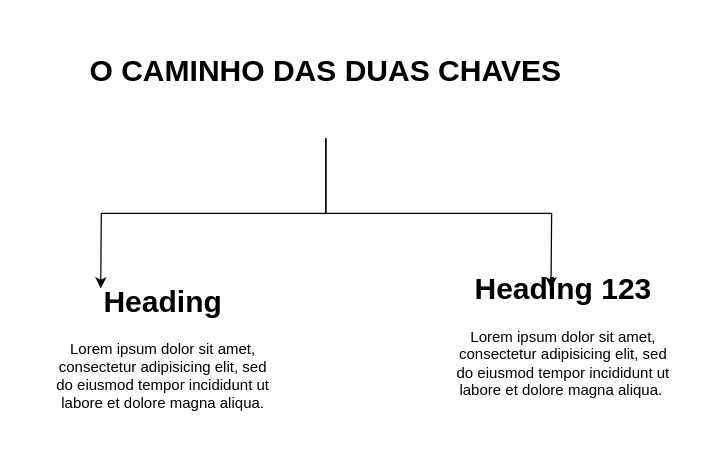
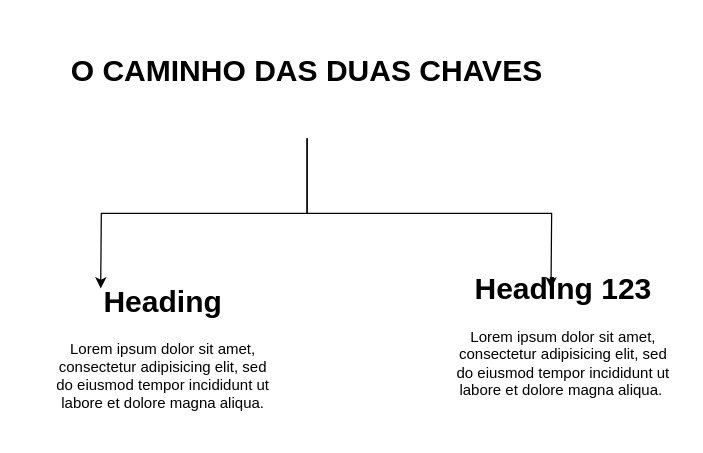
node "O CAMINHO DAS DUAS CHAVES": moved (326, 82) -> (307, 82)
